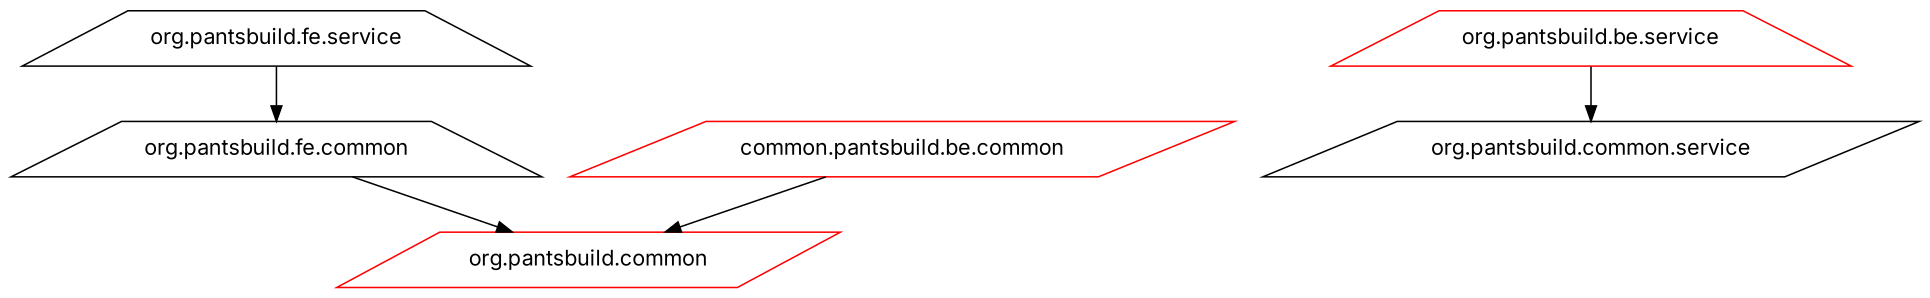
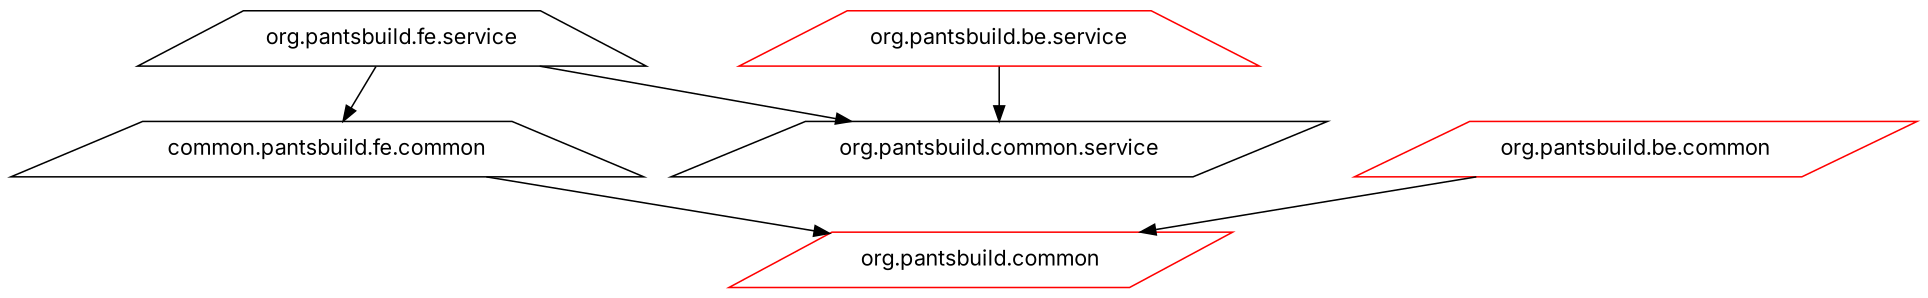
edge "org.pantsbuild.fe.service" -> "org.pantsbuild.common.service": added
node "org.pantsbuild.fe.common": label "org.pantsbuild.fe.common" -> "common.pantsbuild.fe.common"
node "common.pantsbuild.be.common": label "common.pantsbuild.be.common" -> "org.pantsbuild.be.common"
